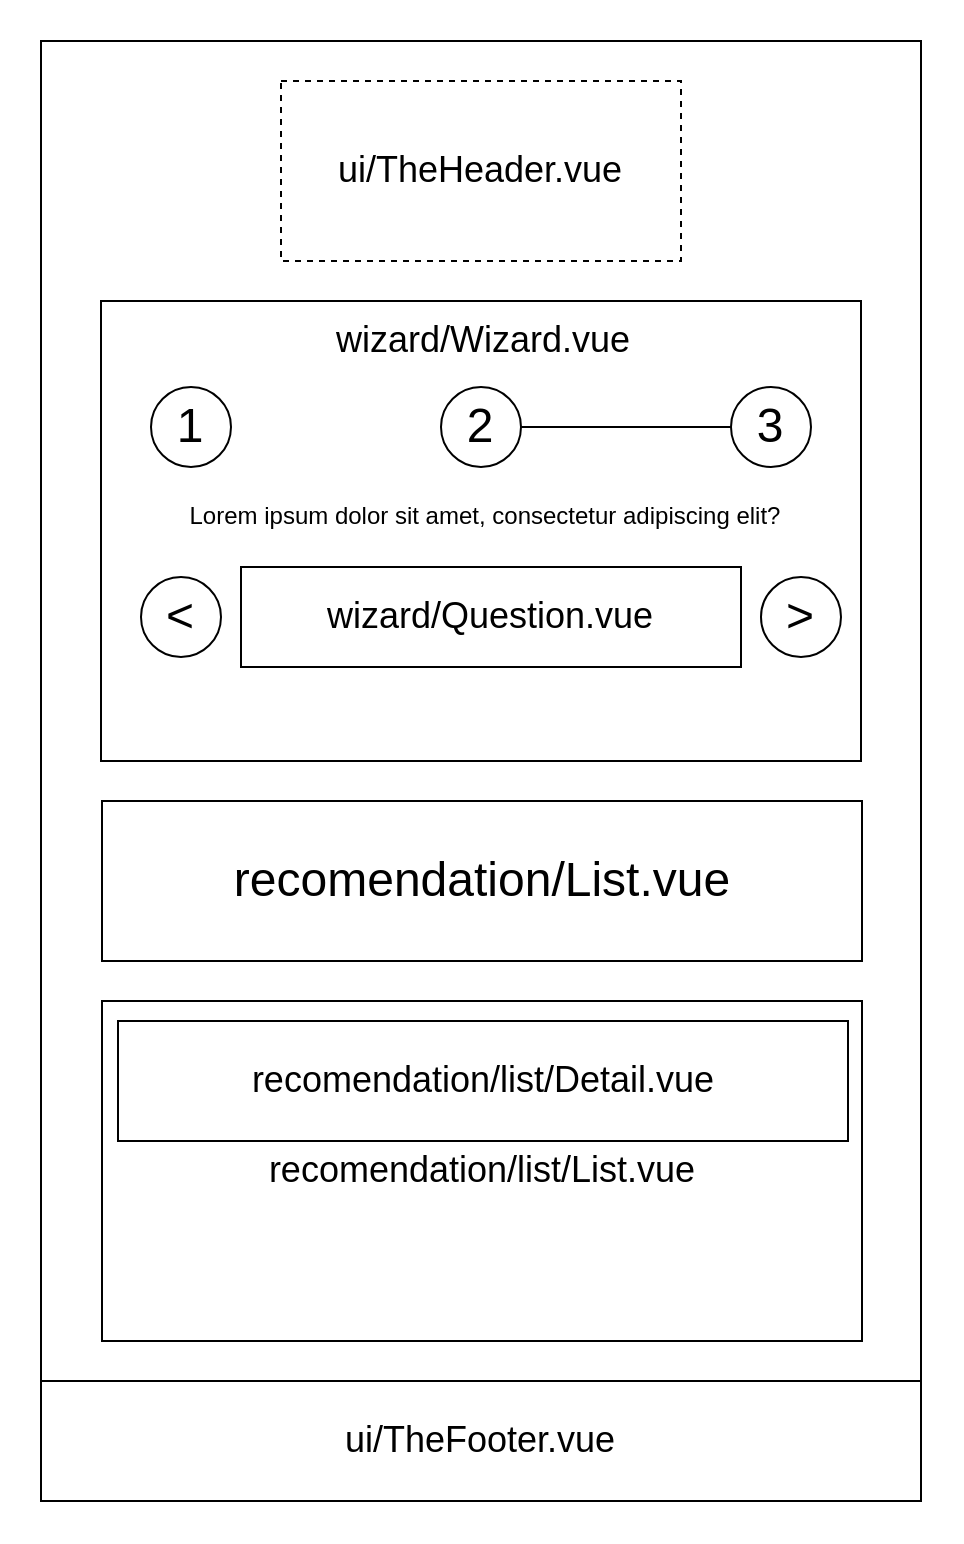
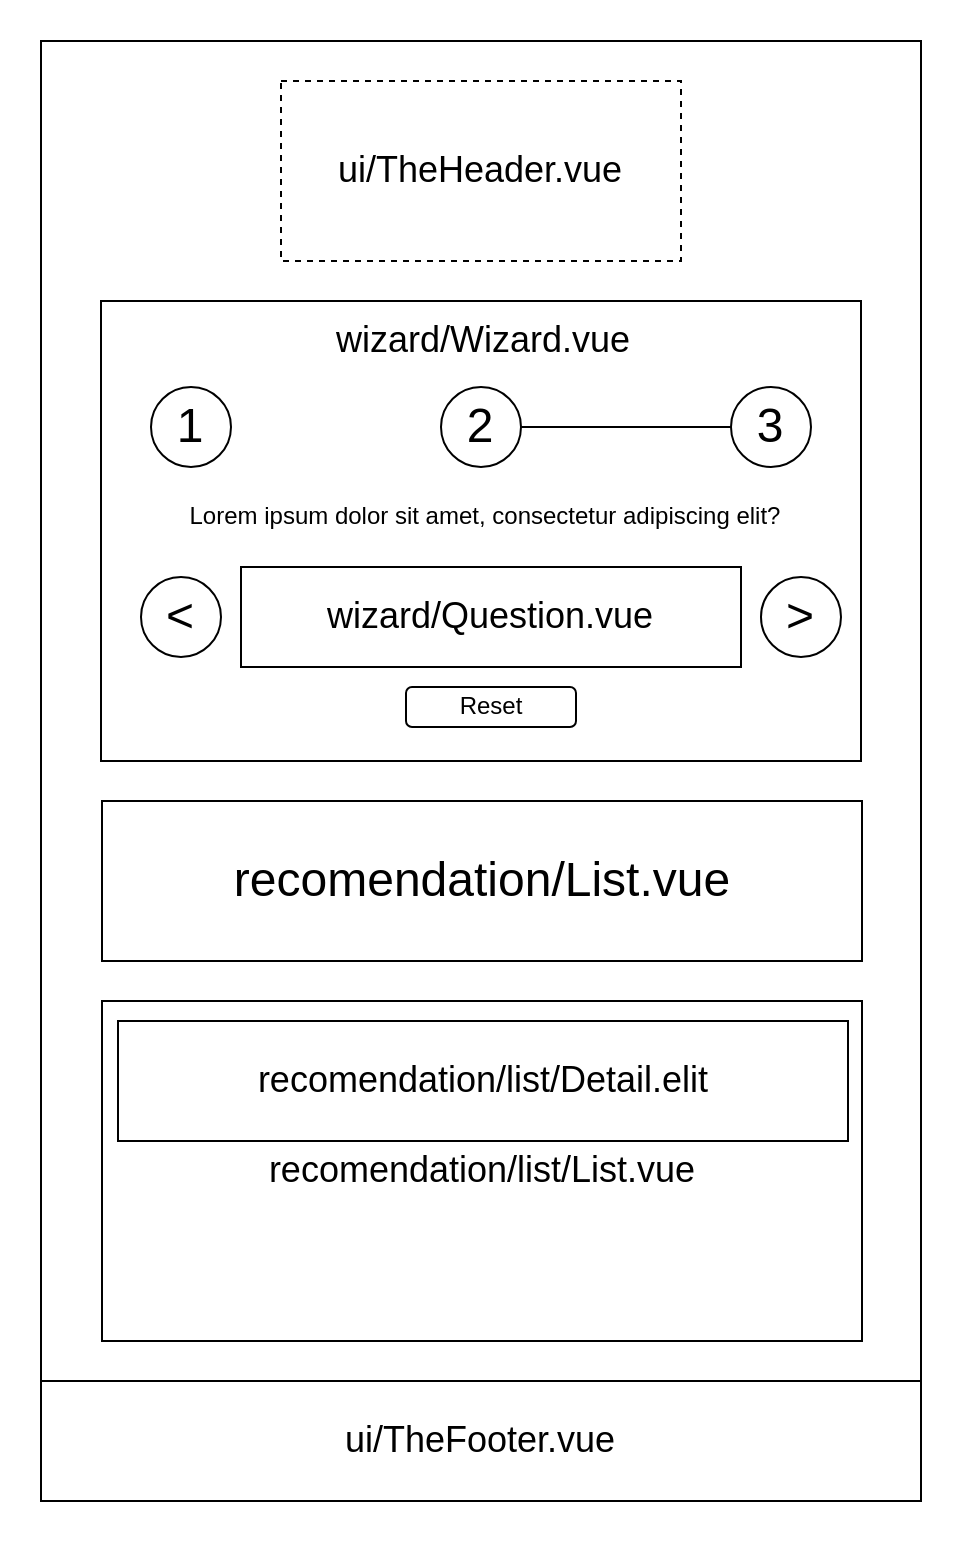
node "Reset": added
node "recomendation/list/Detail.vue": label "recomendation/list/Detail.vue" -> "recomendation/list/Detail.elit"
